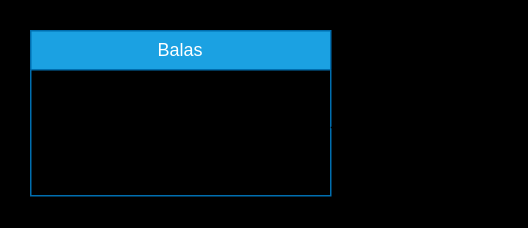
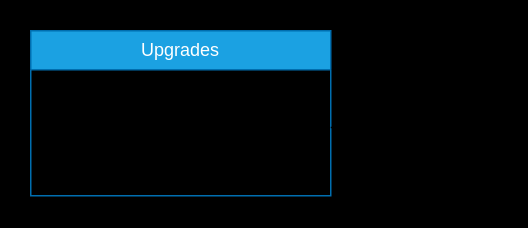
node "Balas": label "Balas" -> "Upgrades"
node "Balas diferentes": label "Balas diferentes" -> "Upgrades diferentes"
